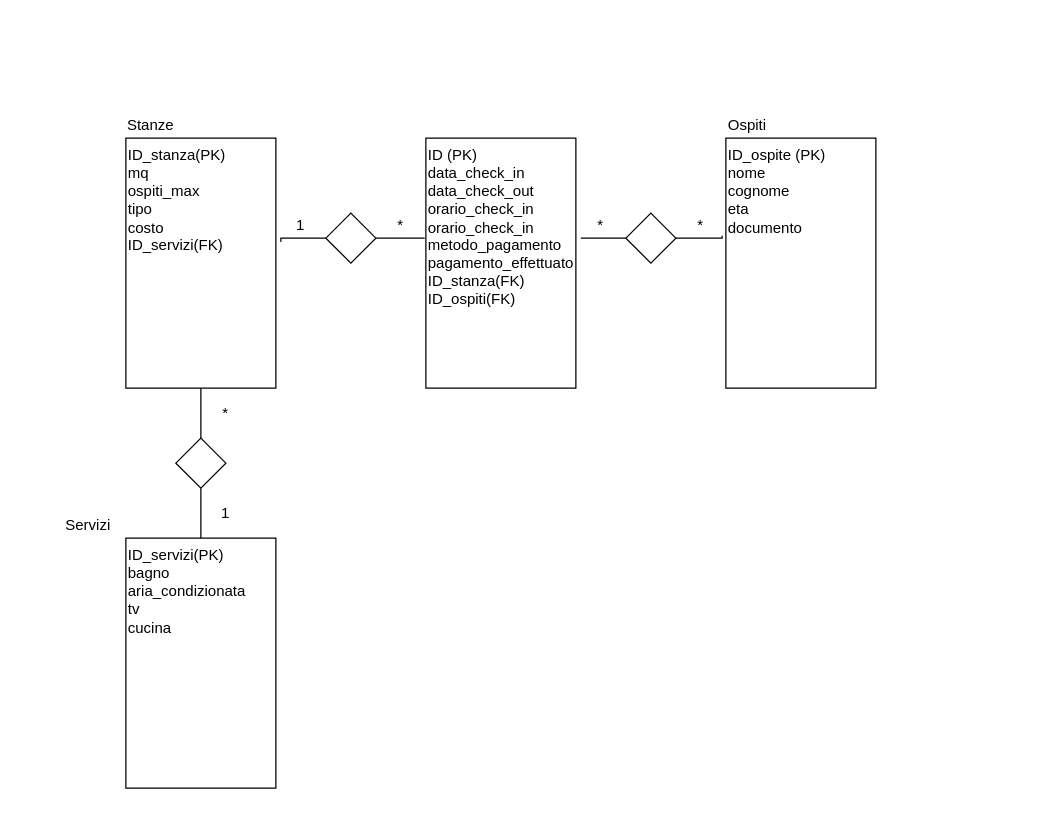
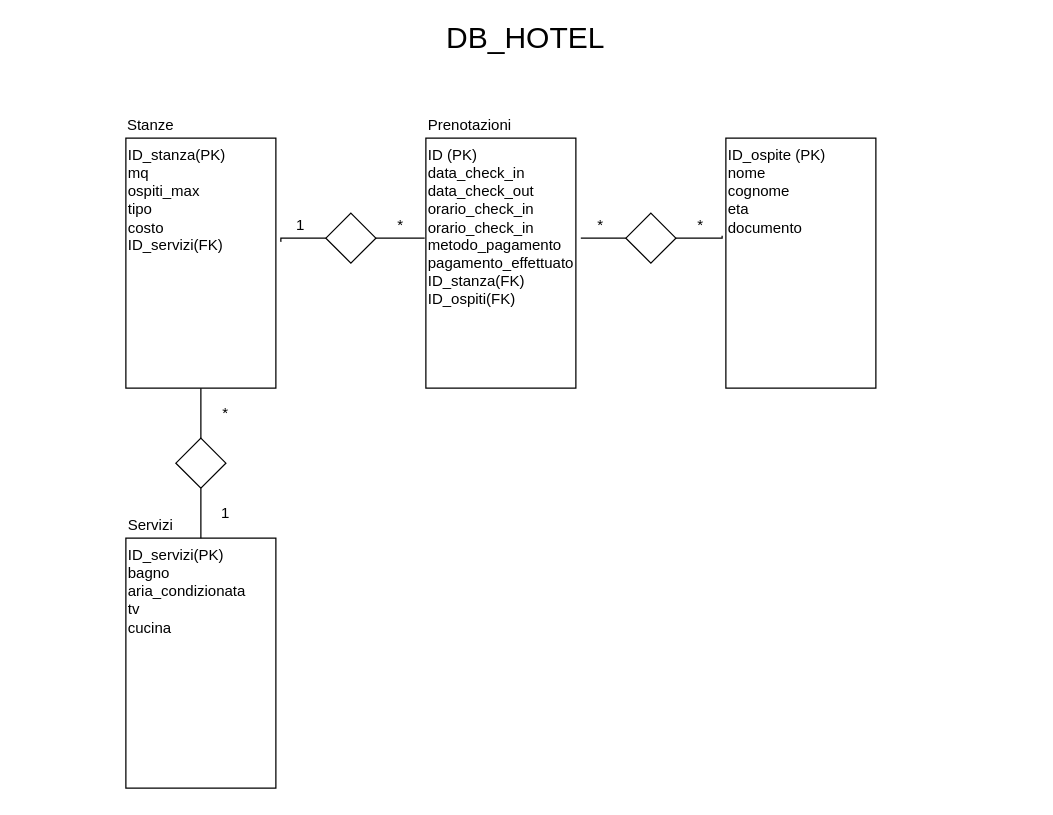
node "DB_HOTEL": added
node "Prenotazioni": added
node "Ospiti": removed
node "Servizi": moved (88, 526) -> (151, 526)
